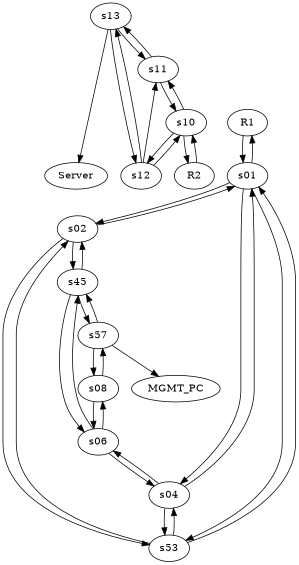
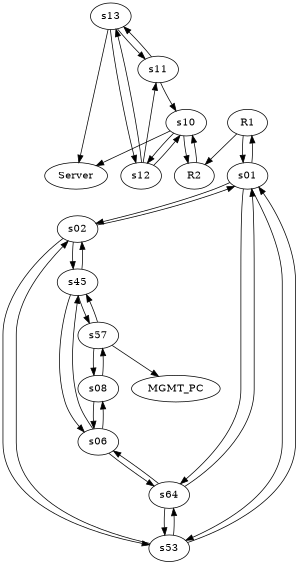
edge "s10" -> "s11": now "s10" -> "Server"
edge "R1" -> "R2": added
node "s04": label "s04" -> "s64"
